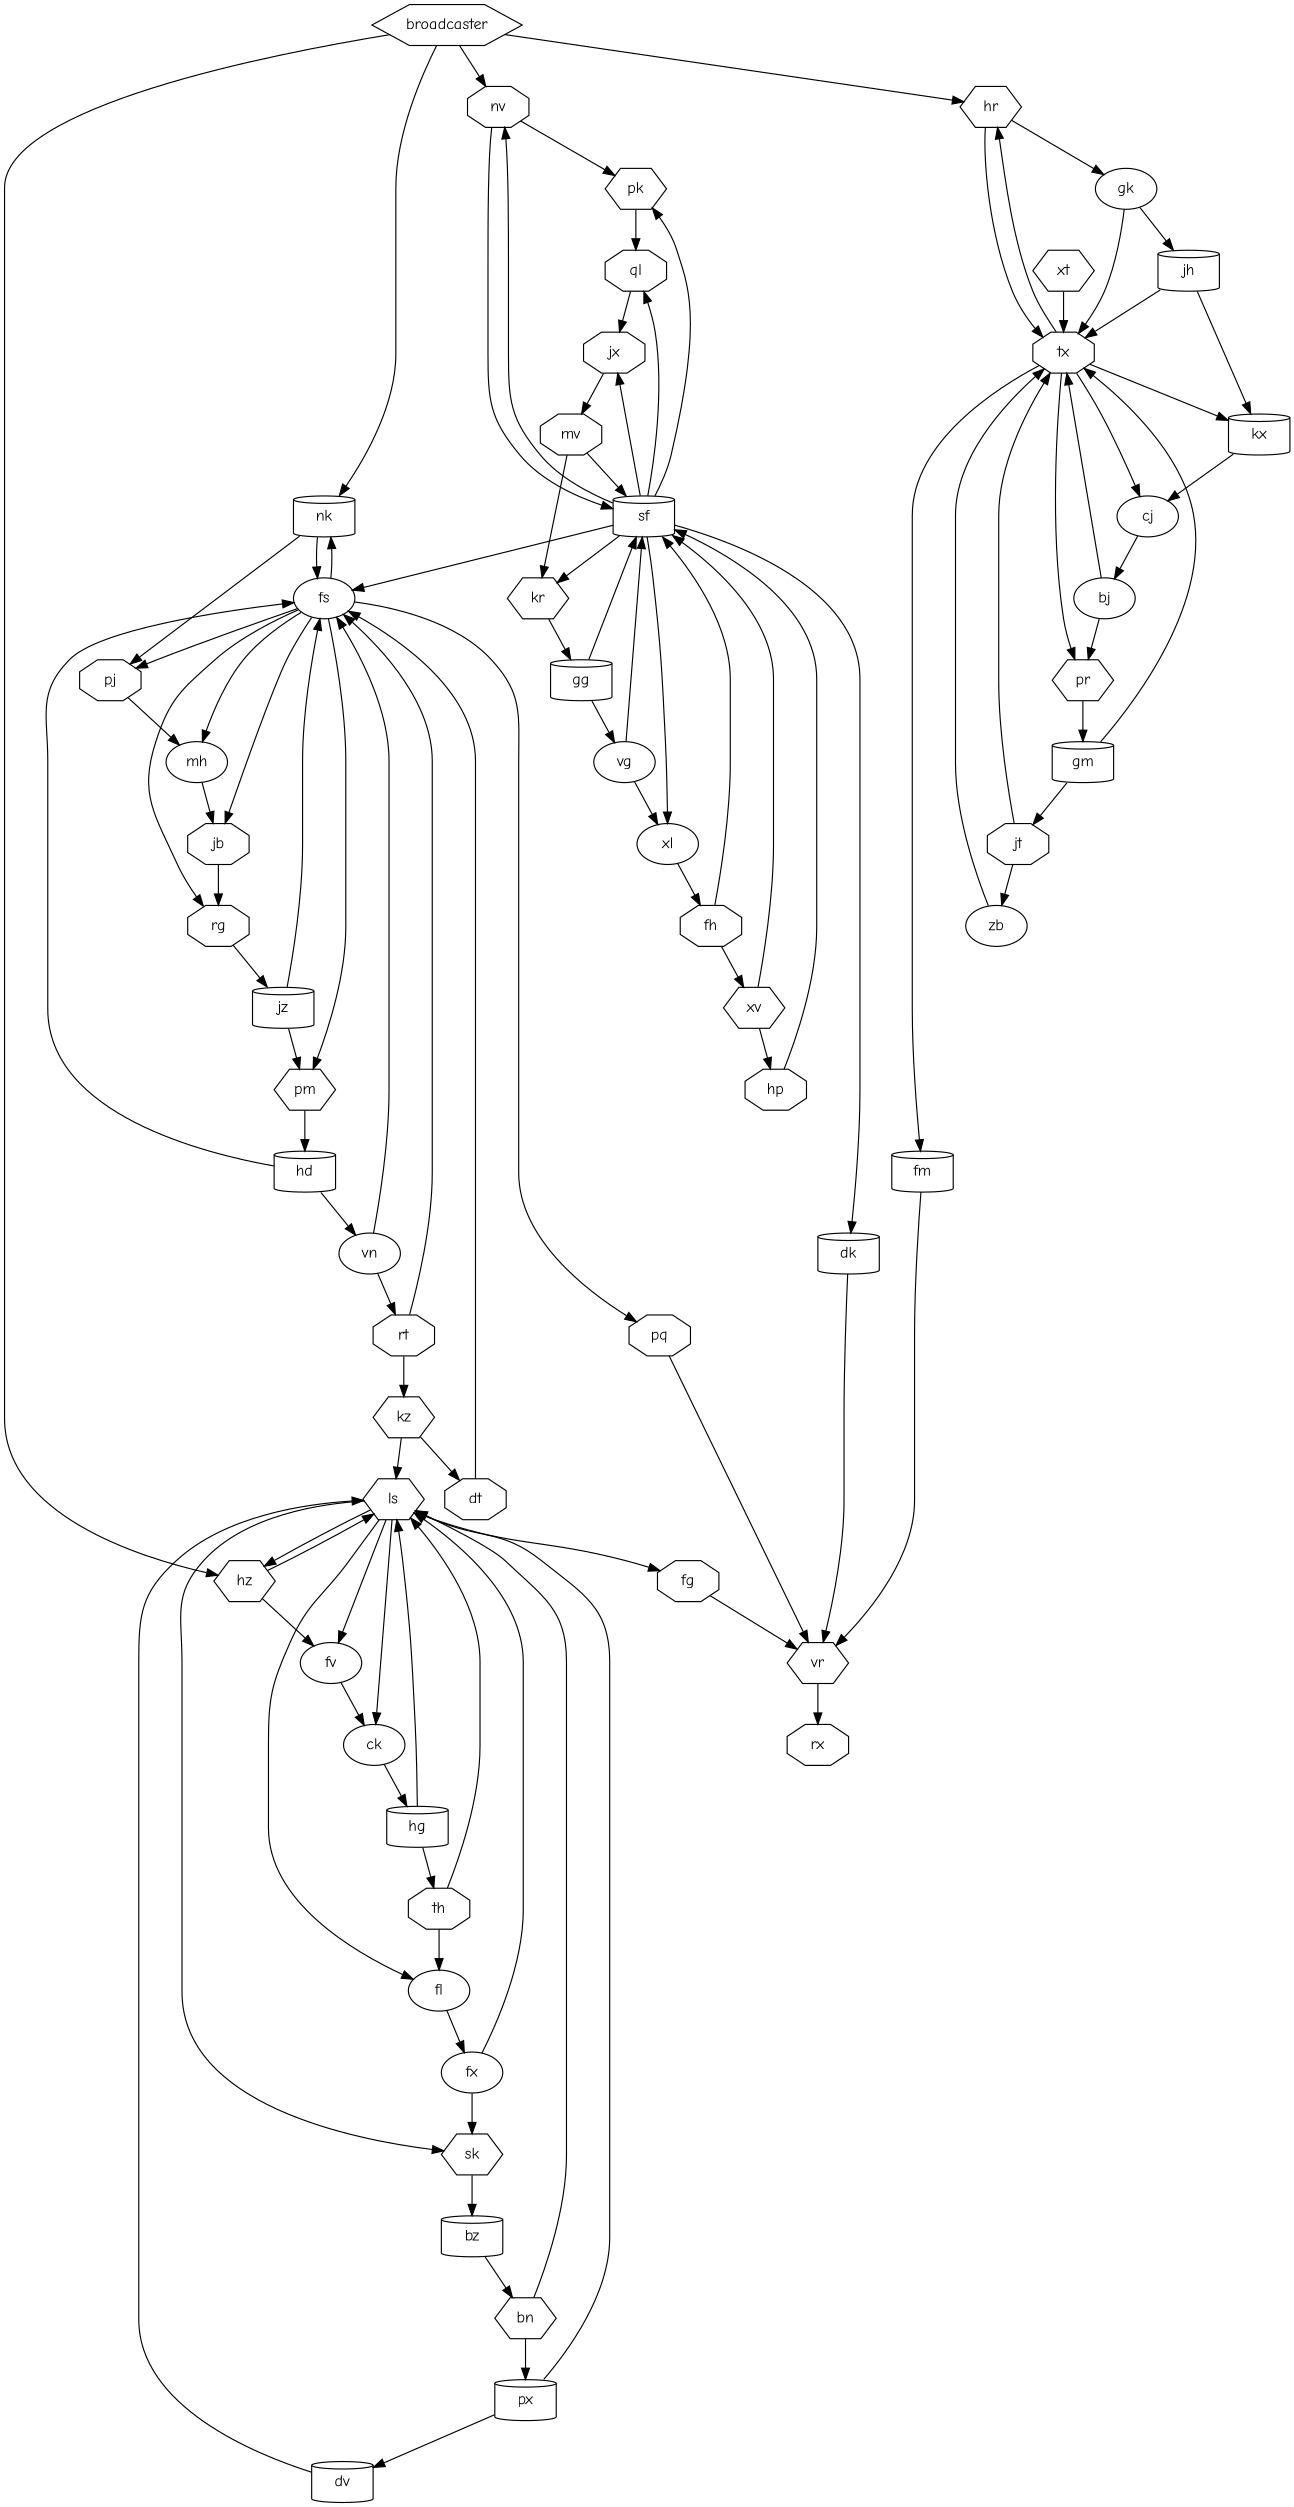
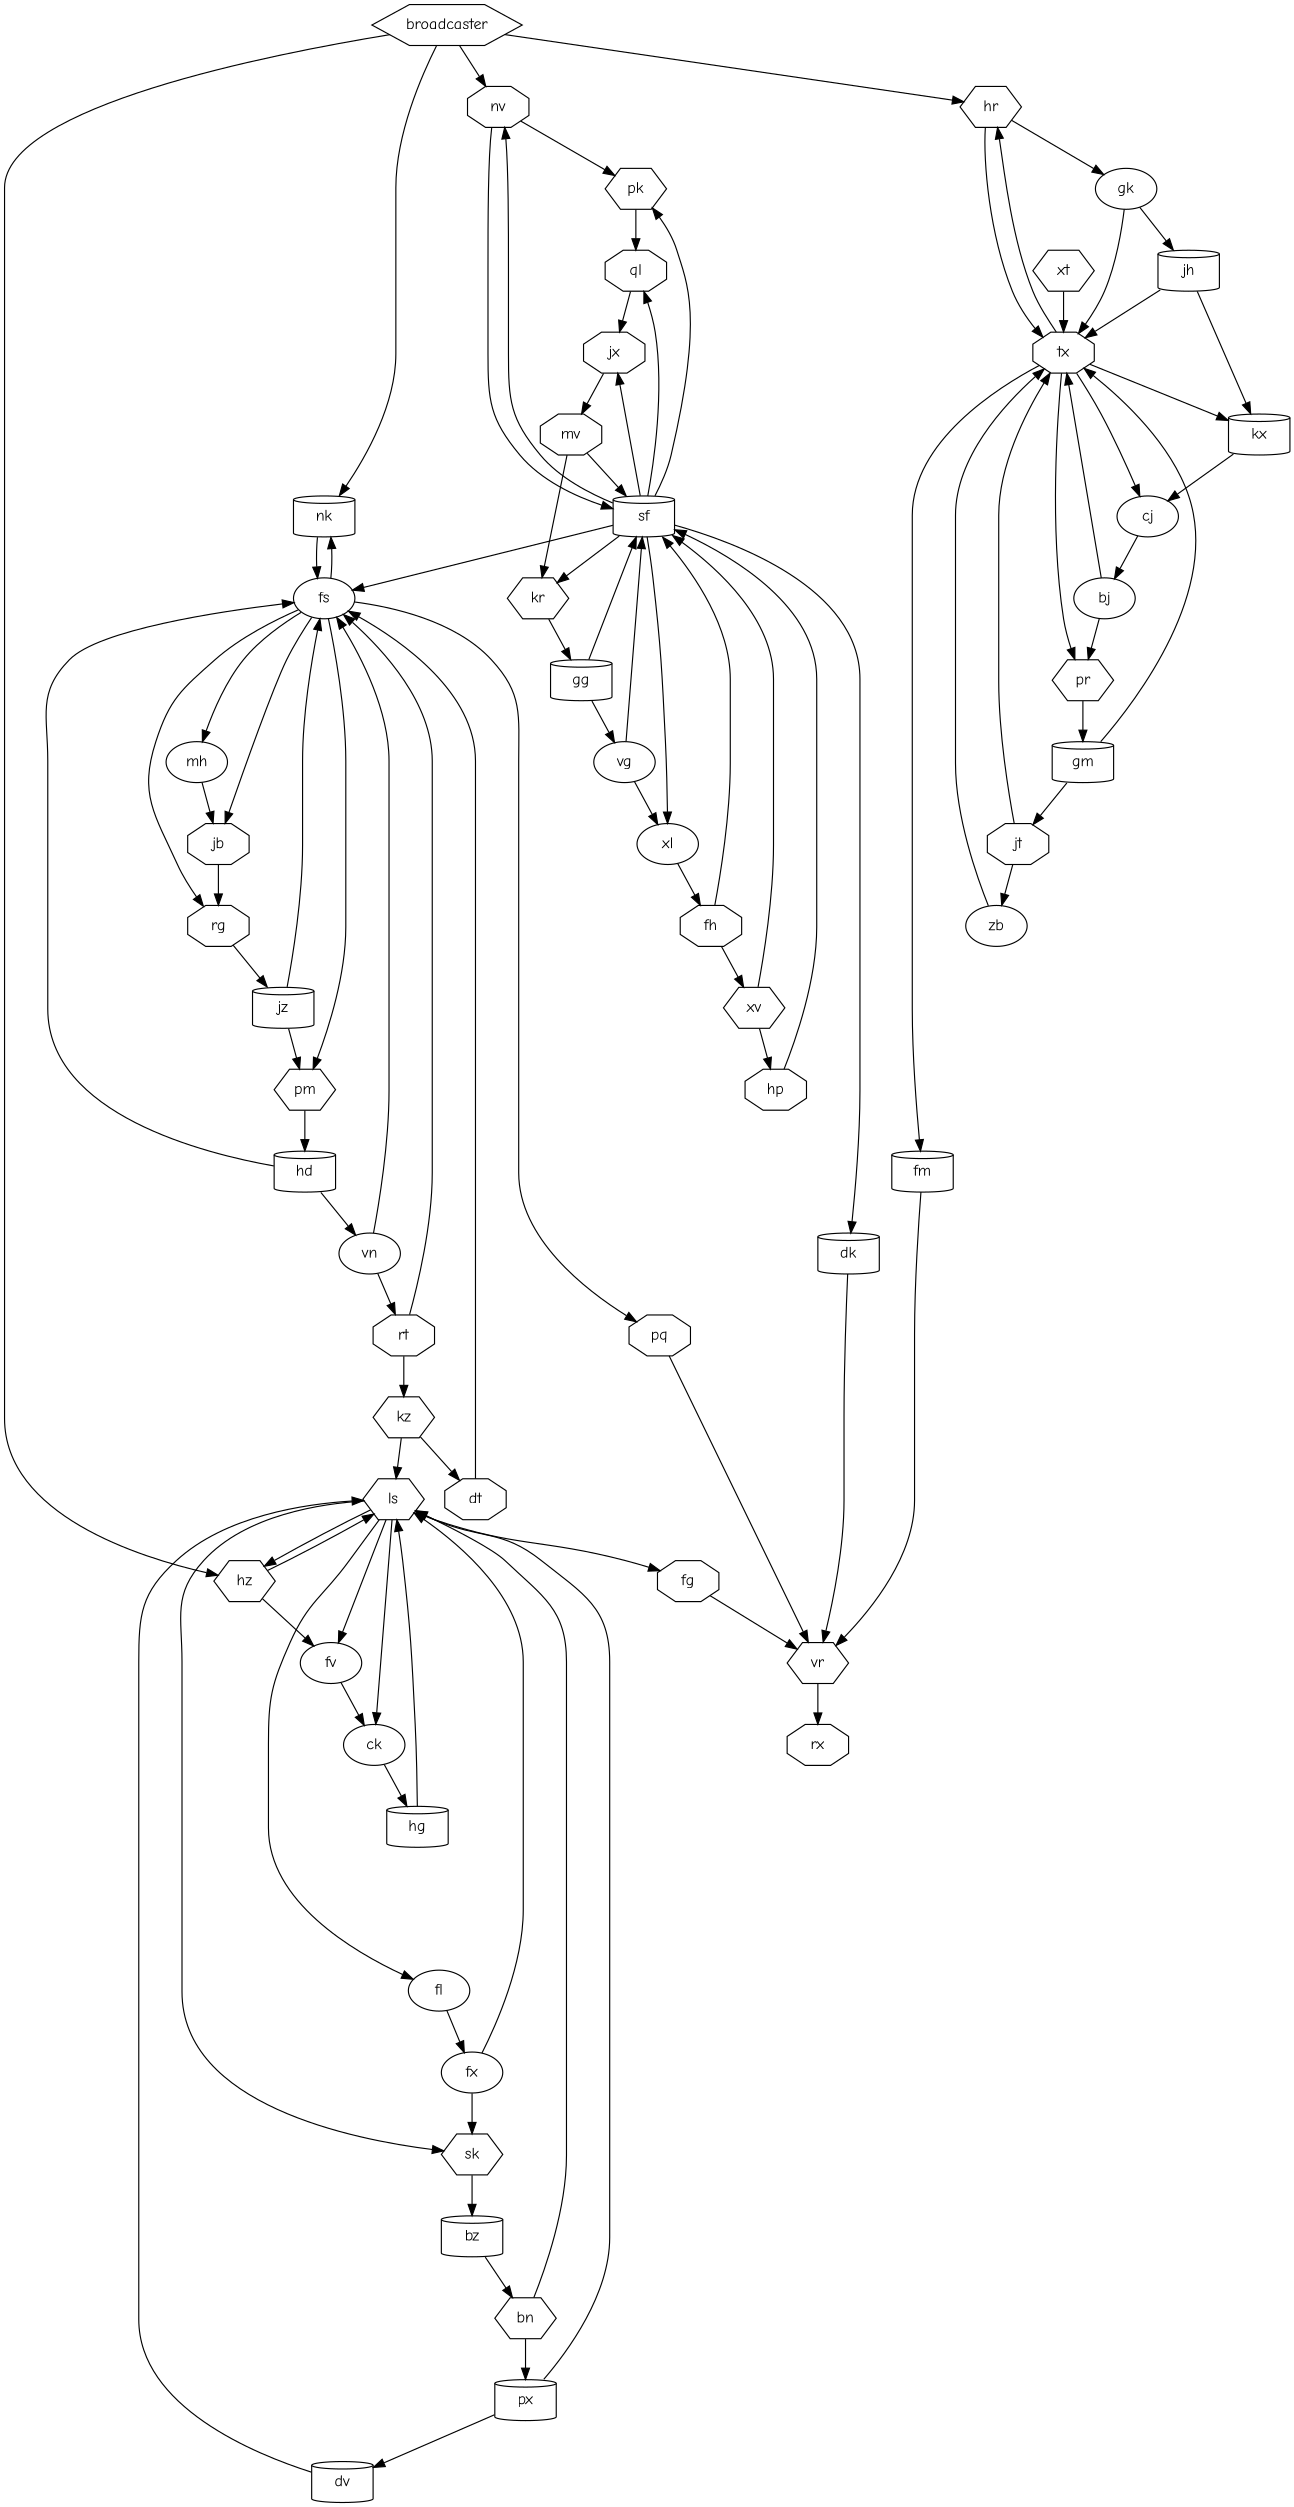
node "pj": removed
node "th": removed
